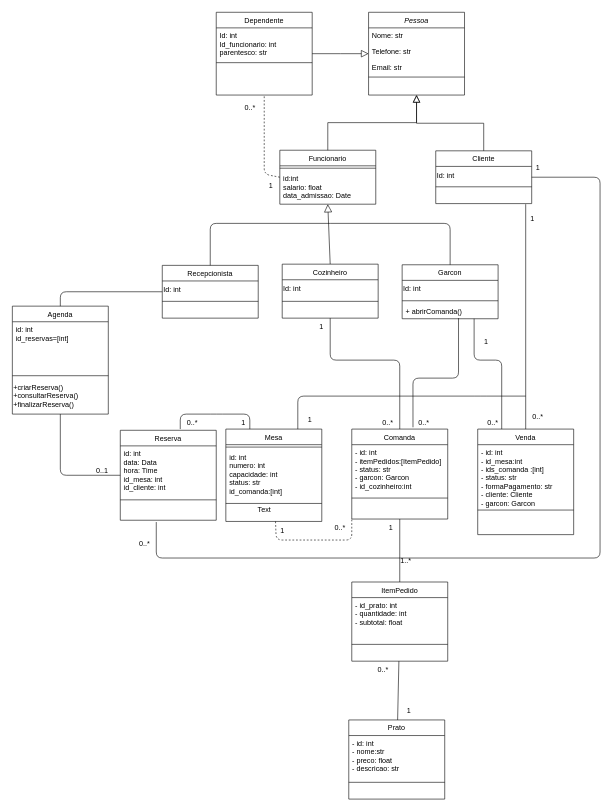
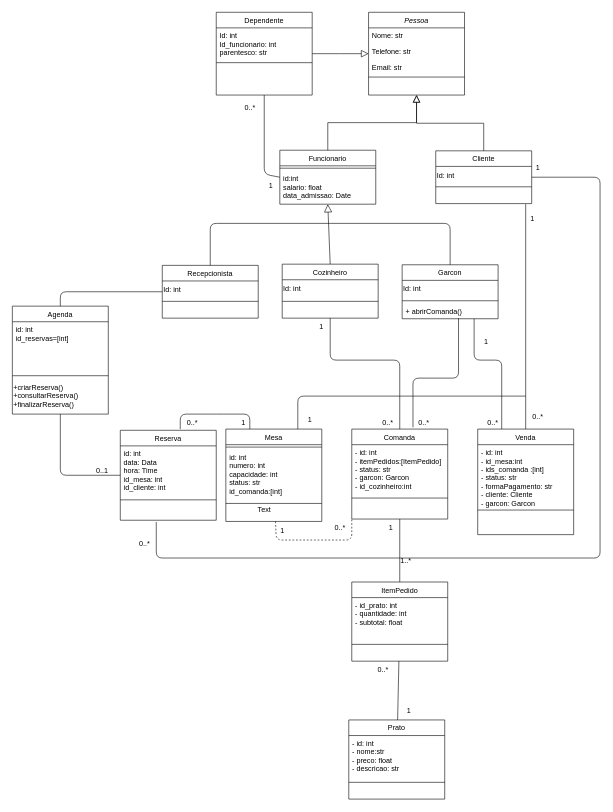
edge "Dependente" -- "Funcionario": style dashed -> solid
